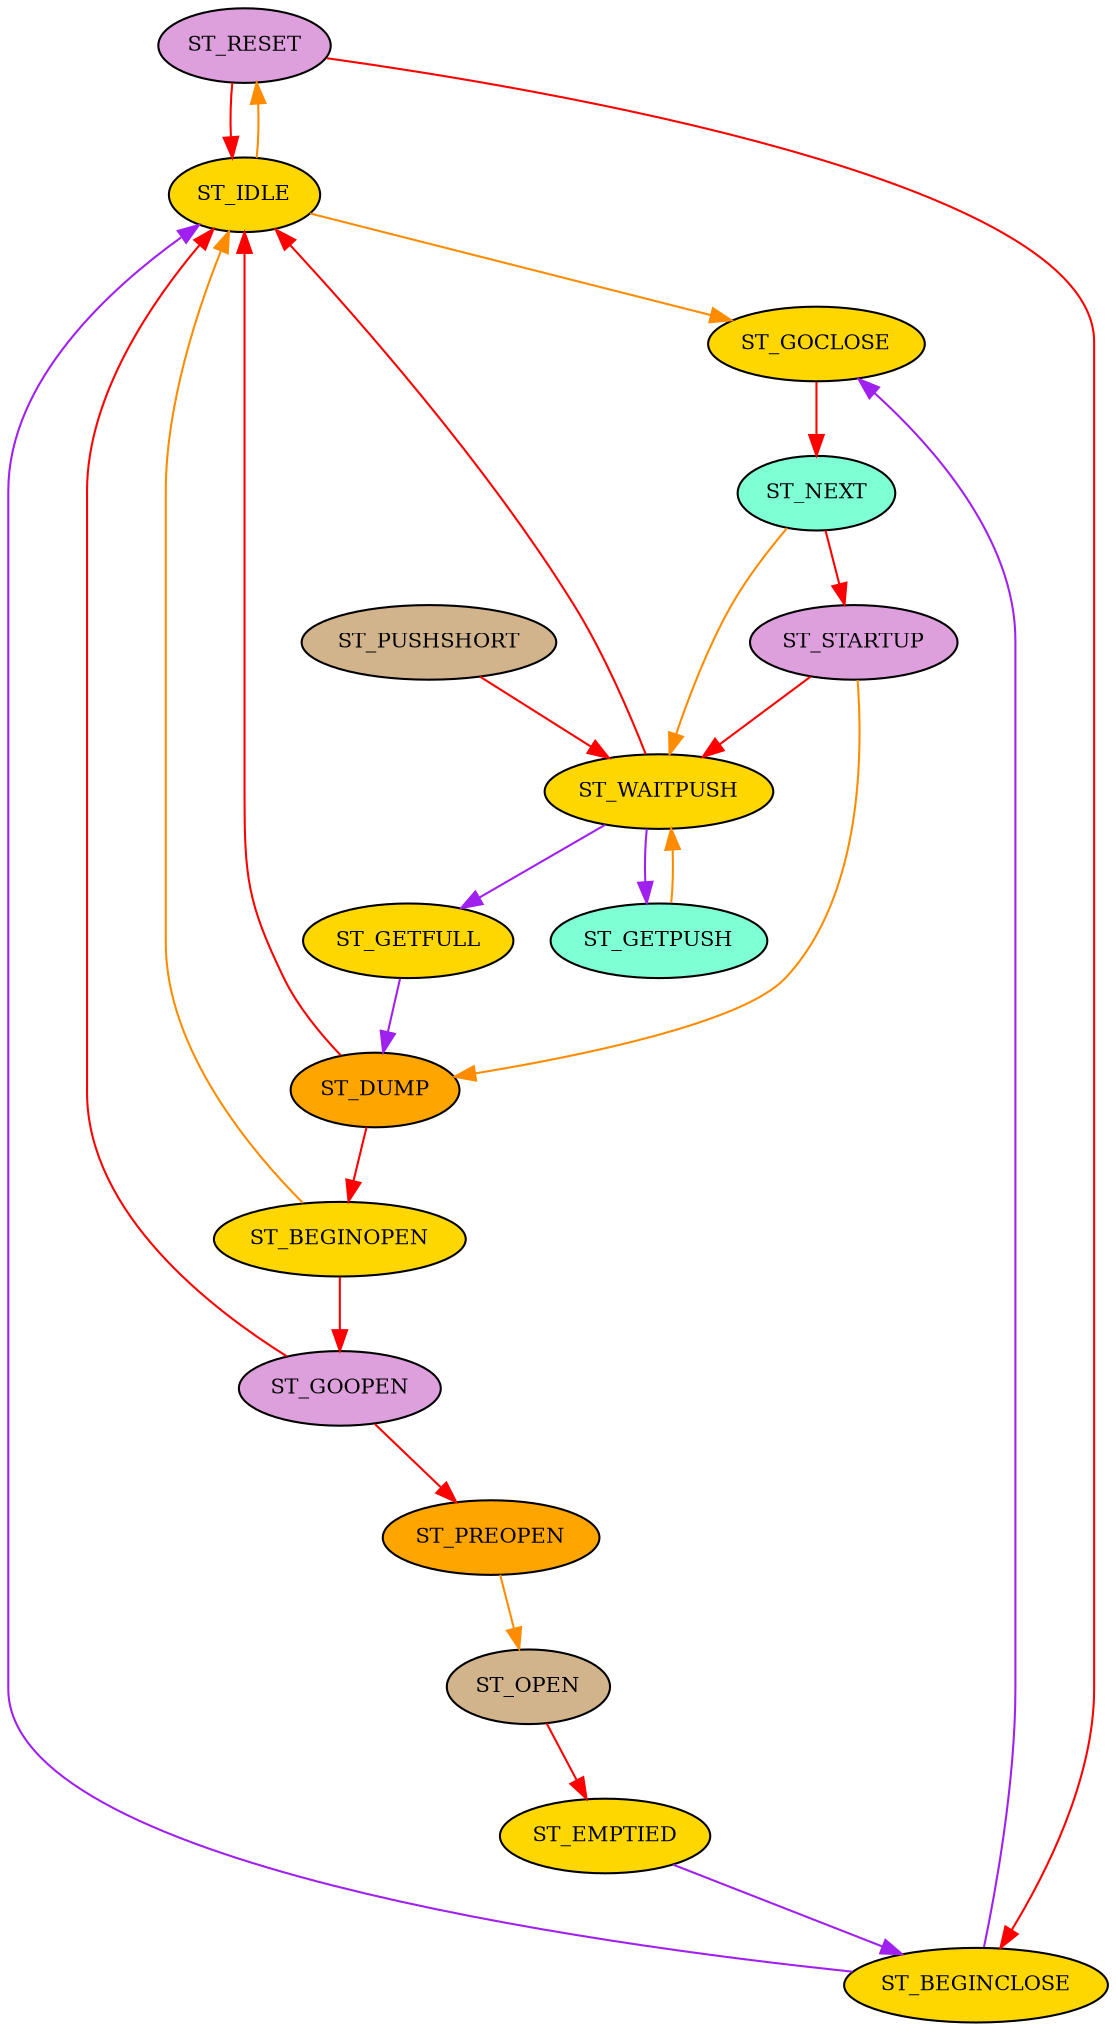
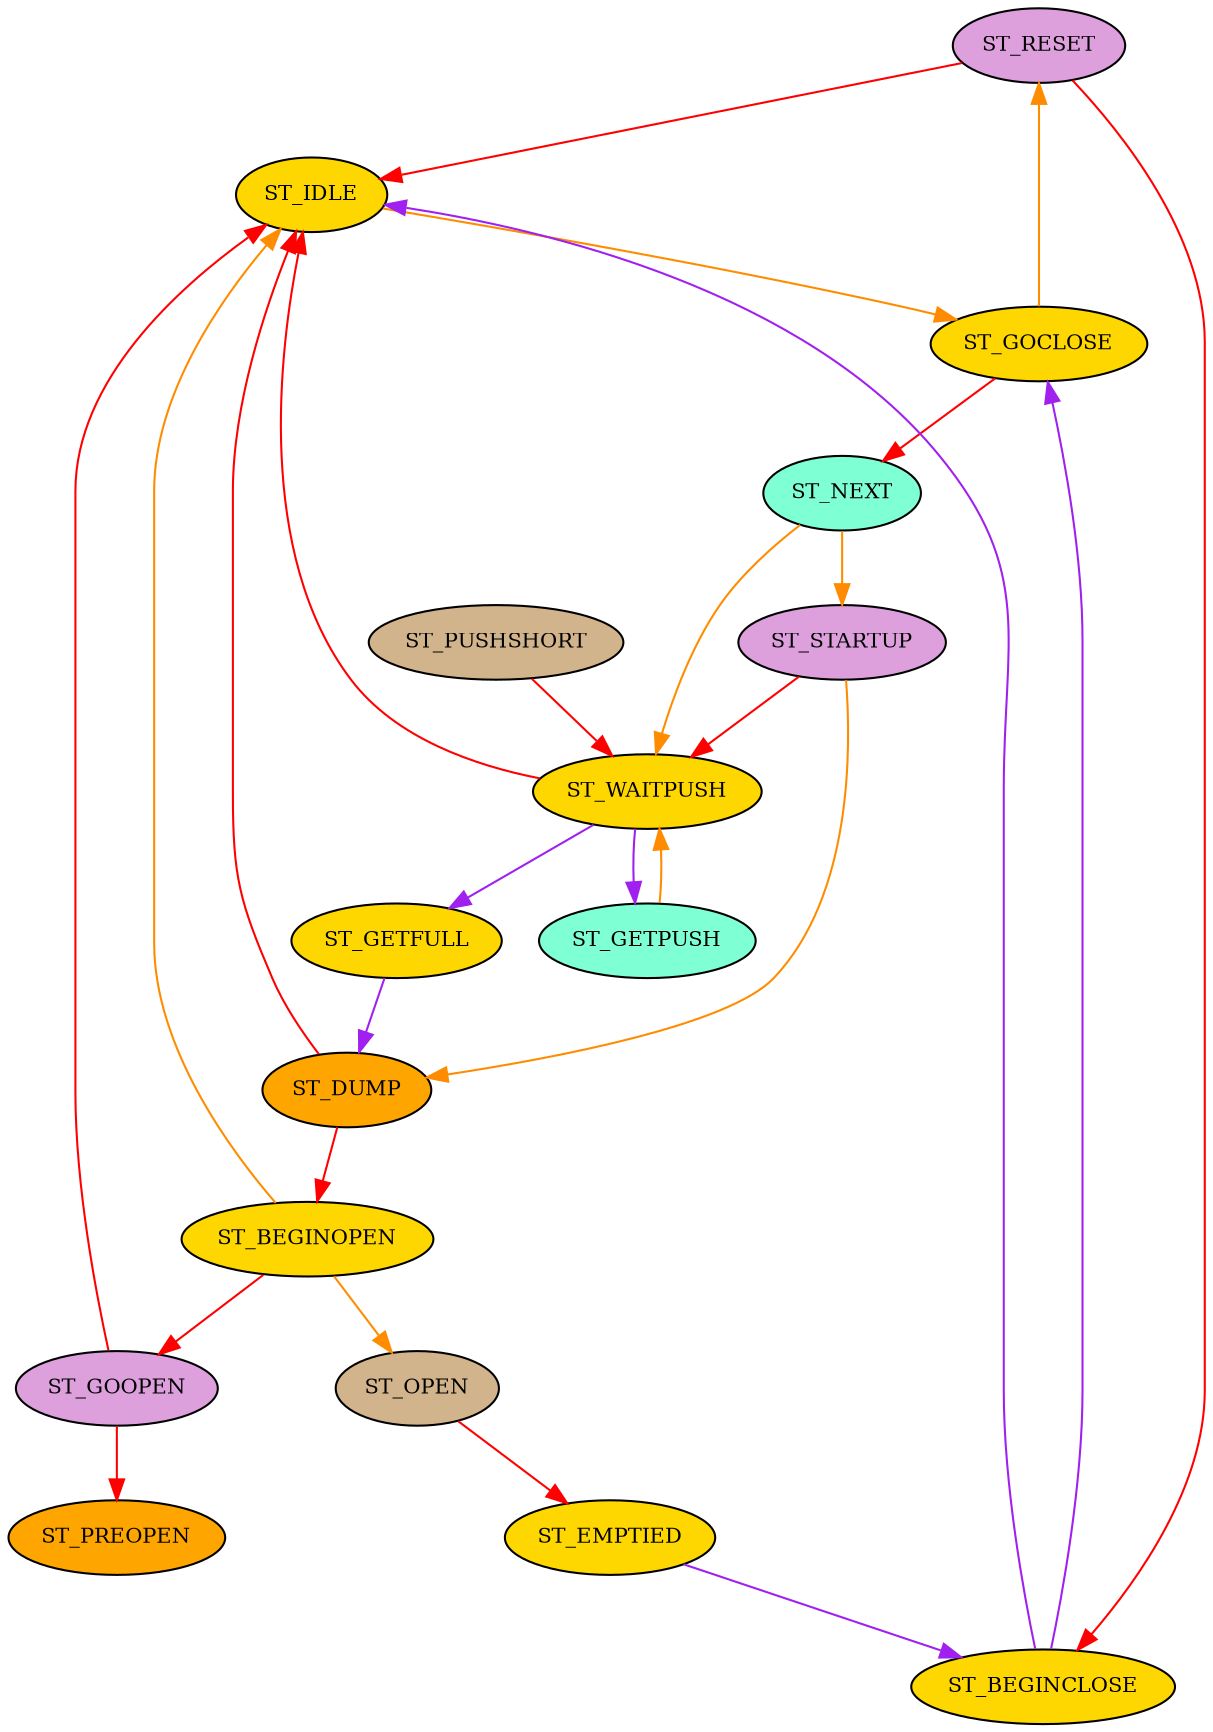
edge "ST_IDLE" -> "ST_RESET": now "ST_GOCLOSE" -> "ST_RESET"
edge "ST_NEXT" -> "ST_STARTUP": color red -> darkorange
edge "ST_PREOPEN" -> "ST_OPEN": now "ST_BEGINOPEN" -> "ST_OPEN"
